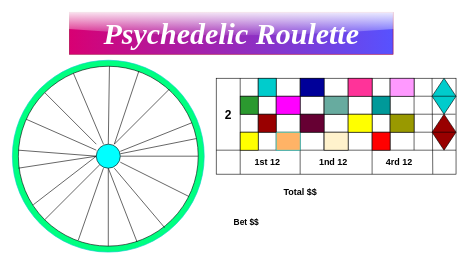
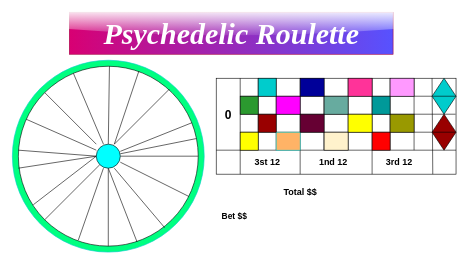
node "2": label "2" -> "0"
node "1st 12": label "1st 12" -> "3st 12"
node "4rd 12": label "4rd 12" -> "3rd 12"
node "Bet $$": moved (246, 222) -> (234, 216)
